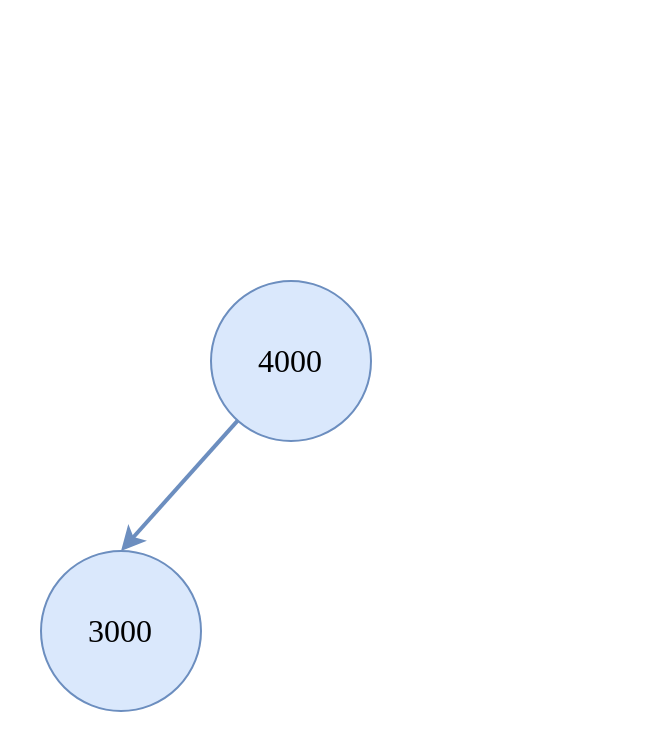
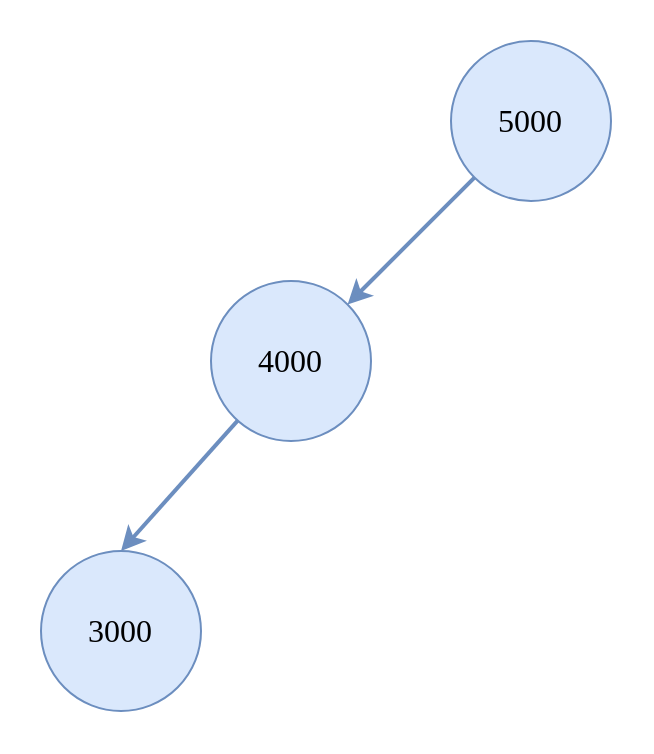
node "5000": added
edge "5000" -> "4000": added
